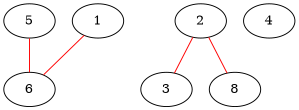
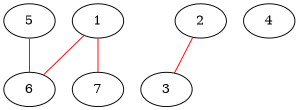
node "7": added
node "8": removed
